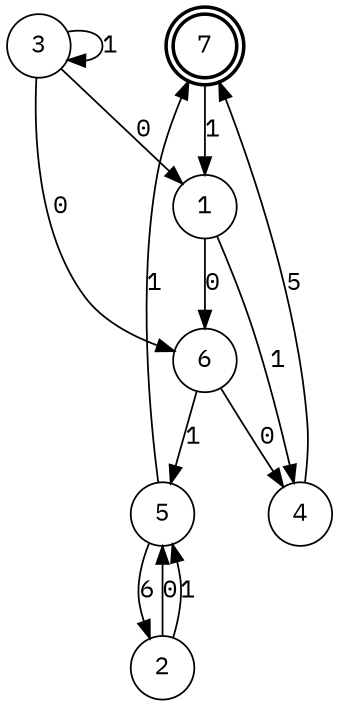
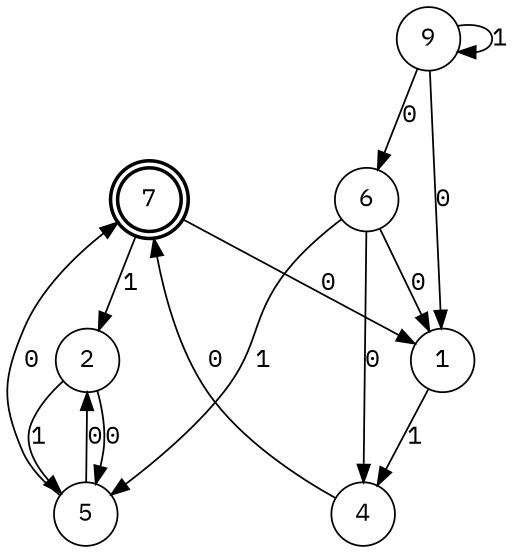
node "3": label "3" -> "9"
edge "7" -> "1": label "1" -> "0"
edge "7" -> "2": added, label "1"
edge "1" -> "6": reversed
edge "5" -> "7": label "1" -> "0"
edge "4" -> "7": label "5" -> "0"
edge "5" -> "2": label "6" -> "0"
